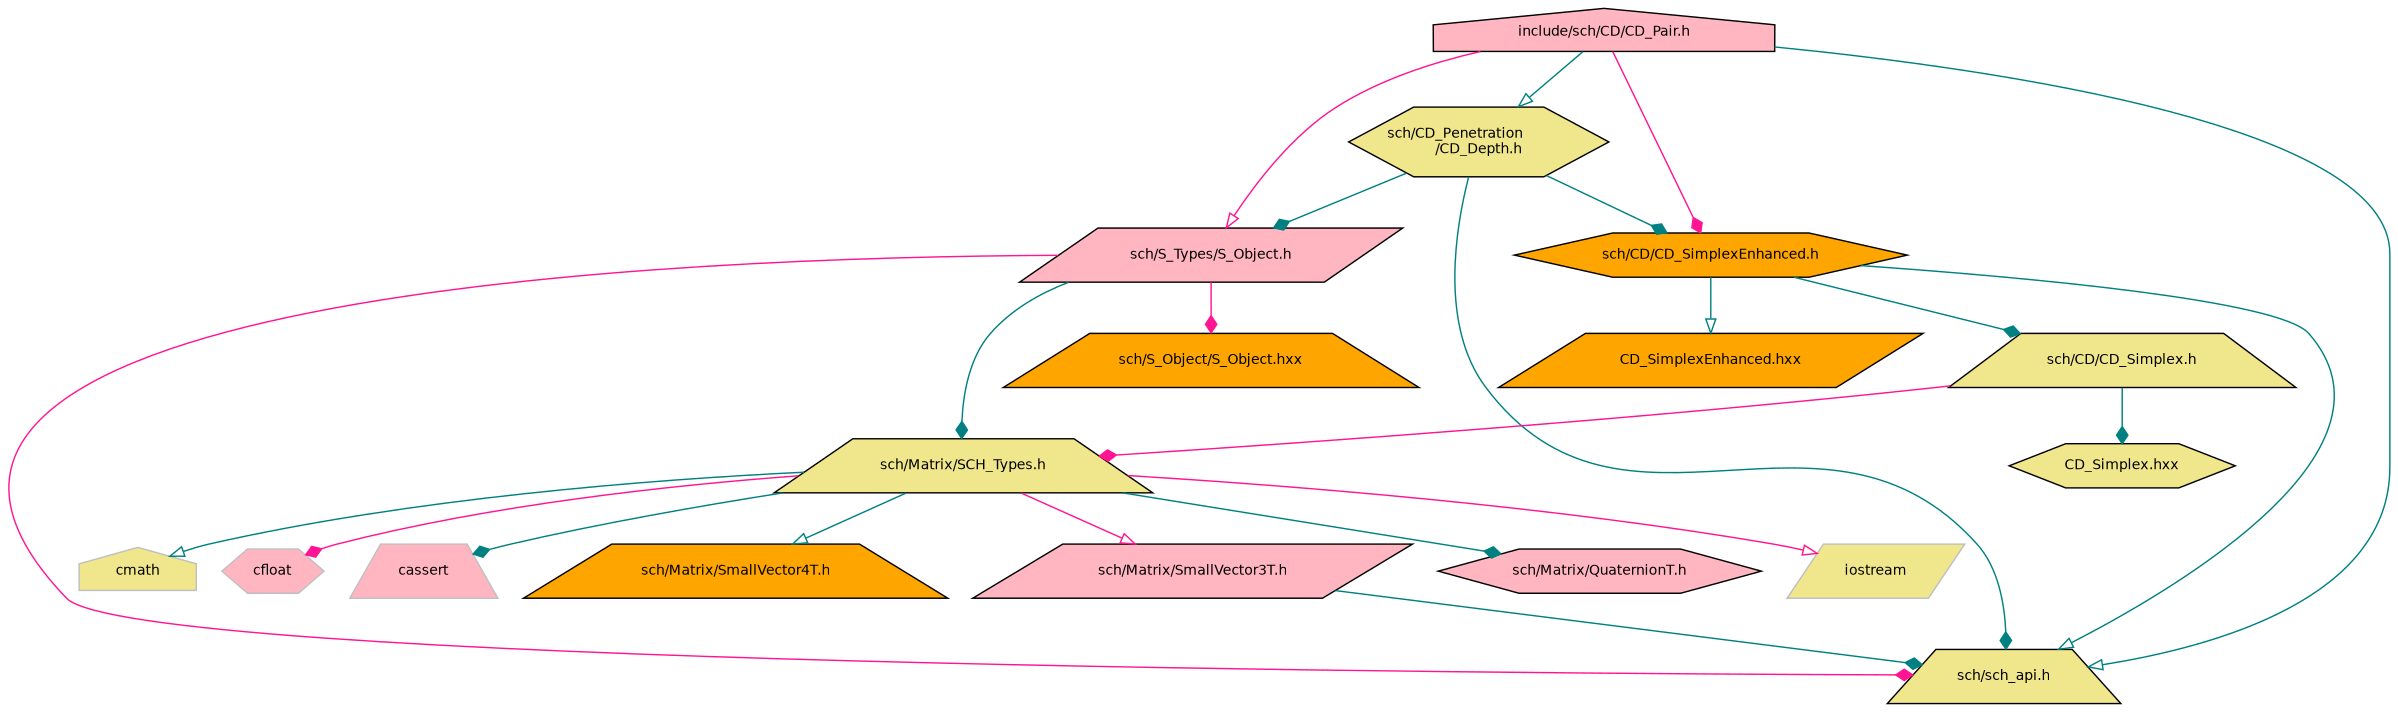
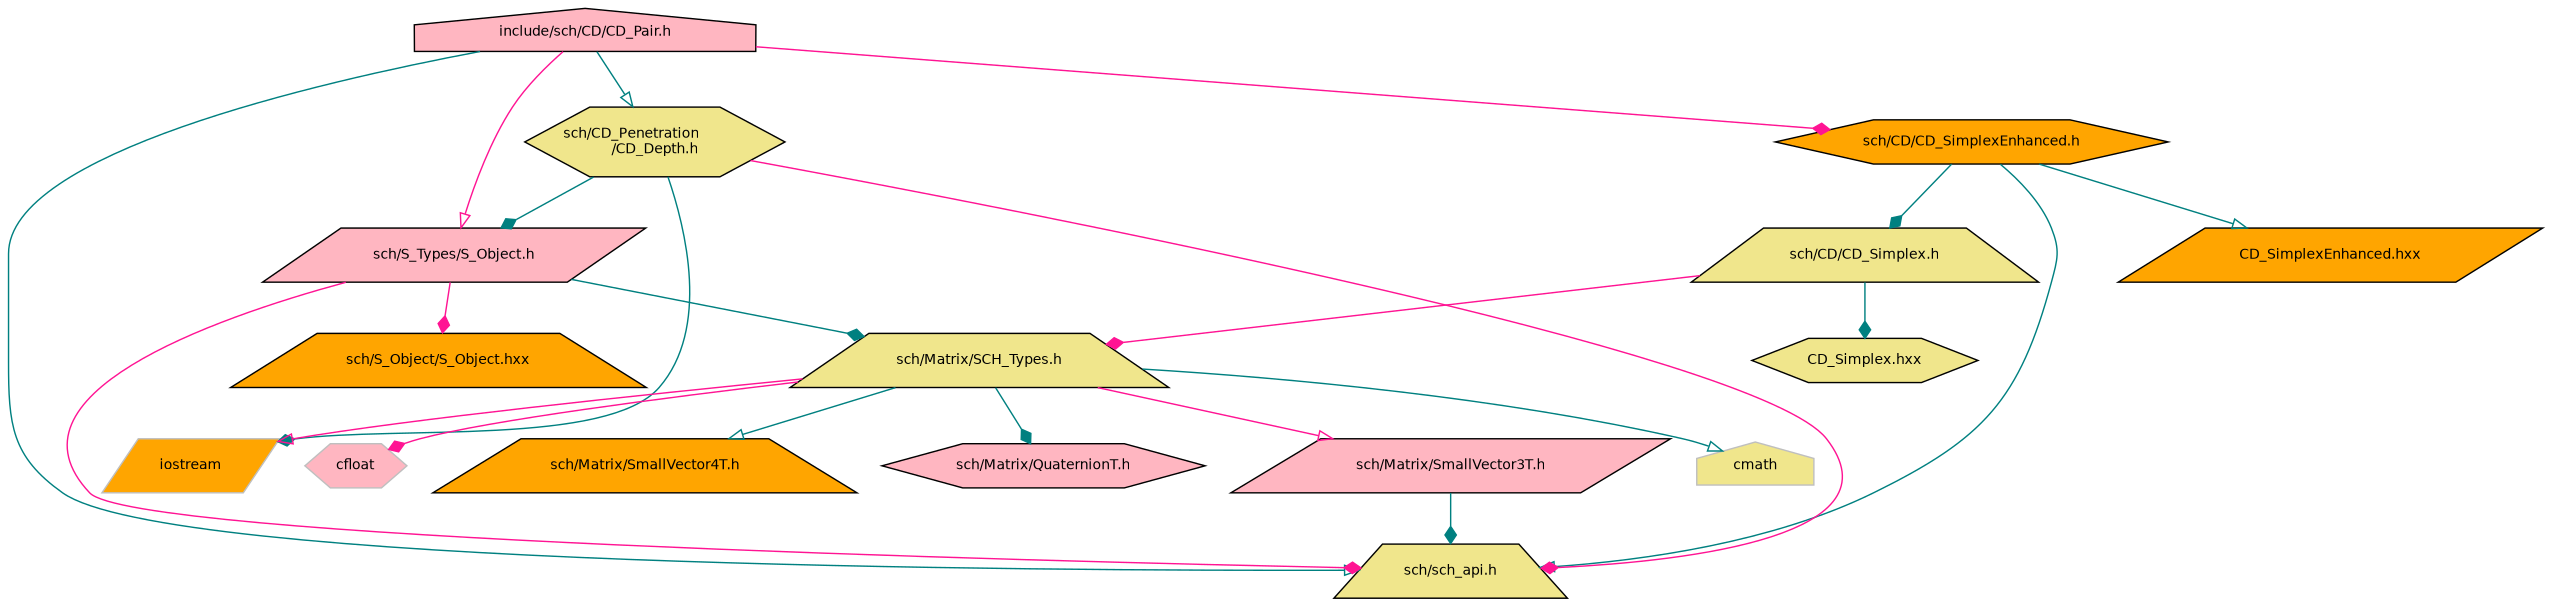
edge "sch/CD_Penetration /CD_Depth.h" -> "sch/CD/CD_SimplexEnhanced.h": now "sch/CD_Penetration /CD_Depth.h" -> "iostream"
edge "sch/CD_Penetration /CD_Depth.h" -> "sch/sch_api.h": color teal -> deeppink
node "cassert": removed
node "iostream": fillcolor khaki -> orange
